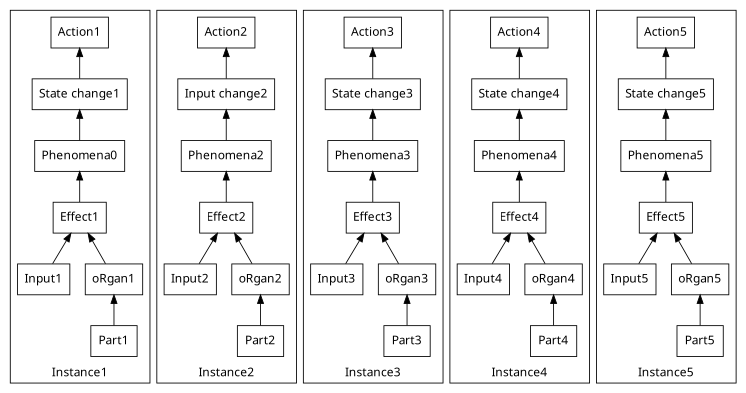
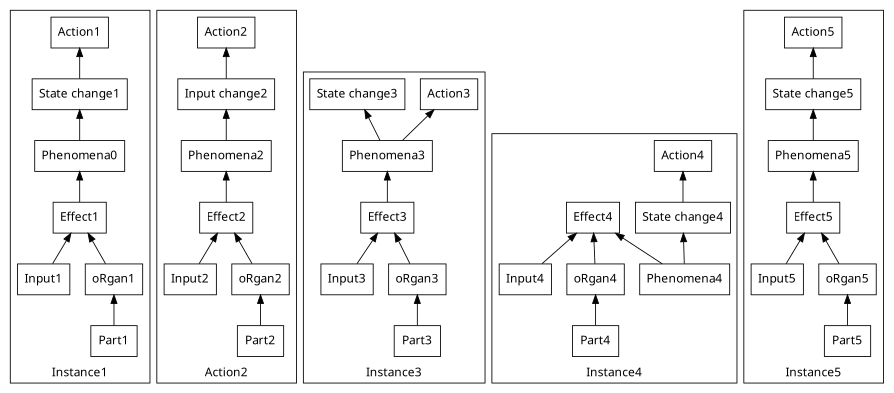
edge "State change3" -> "Action3": now "Phenomena3" -> "Action3"
edge "Effect4" -> "Phenomena4": reversed
cluster "Instance2": label "Instance2" -> "Action2"
